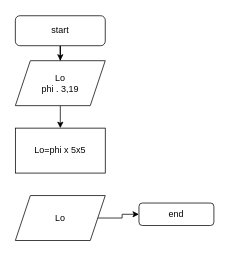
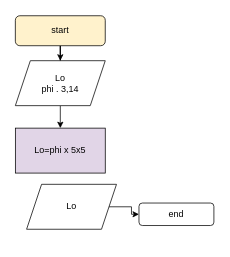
node "start": fillcolor #ffffff -> #fff2cc
node "Lo phi . 3,19": label "Lo phi . 3,19" -> "Lo phi . 3,14"
node "Lo=phi x 5x5": fillcolor #ffffff -> #e1d5e7
node "Lo": moved (60, 218) -> (72, 207)
